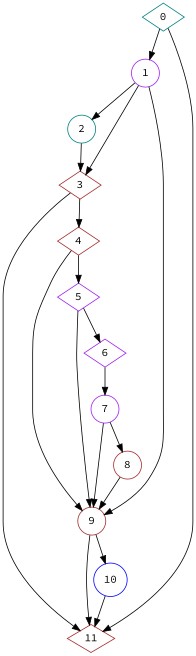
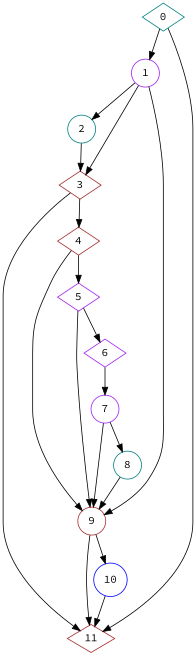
node "8": color brown -> teal
